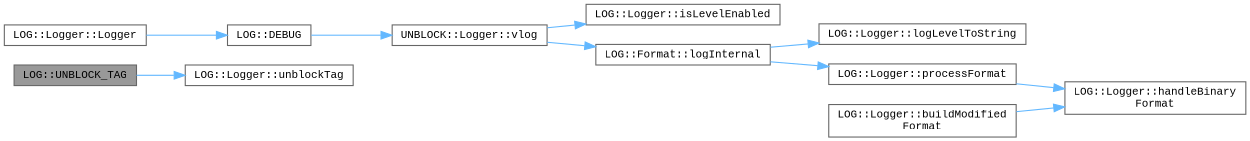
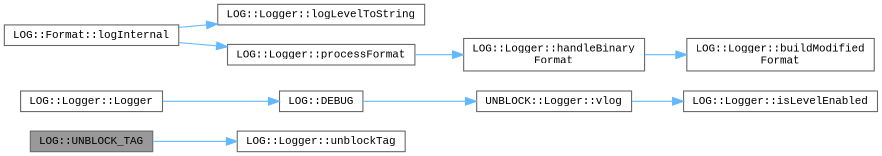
edge "UNBLOCK::Logger::vlog" -> "LOG::Format::logInternal": removed
edge "LOG::Logger::buildModified Format" -> "LOG::Logger::handleBinary Format": reversed
